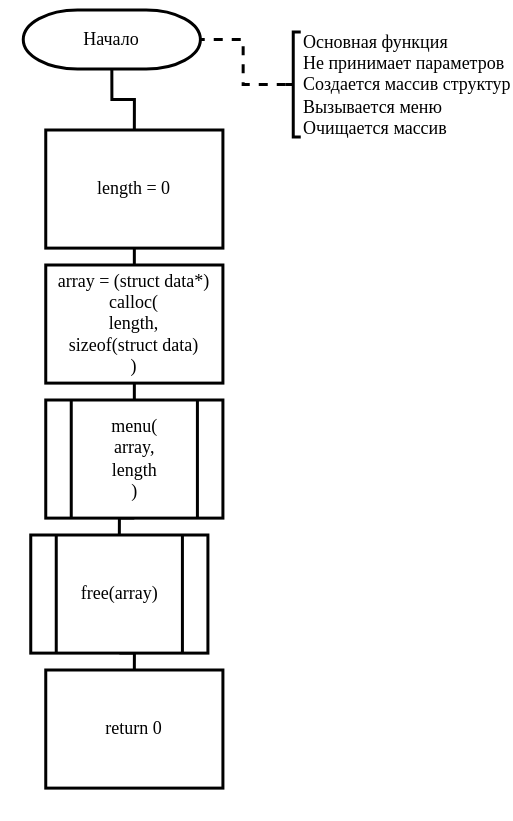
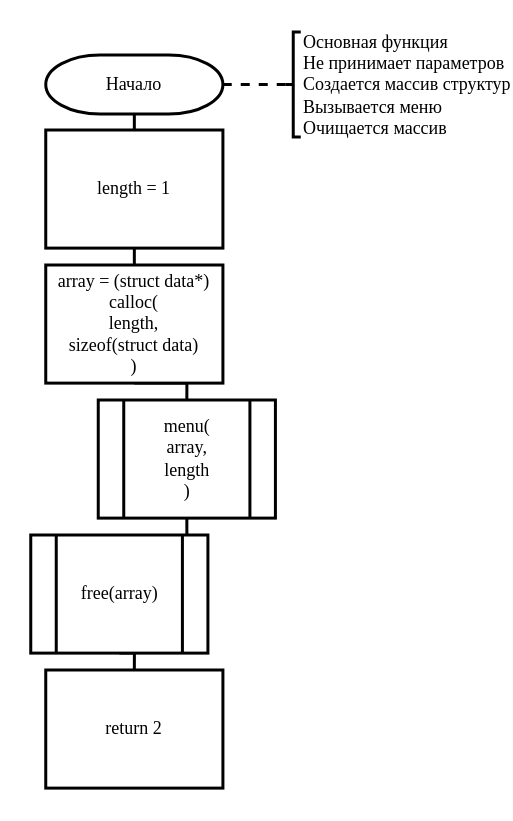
node "Начало": moved (112, 39) -> (134, 84)
node "length = 0": label "length = 0" -> "length = 1"
node "menu( array, length )": moved (134, 459) -> (187, 459)
node "return 0": label "return 0" -> "return 2"
